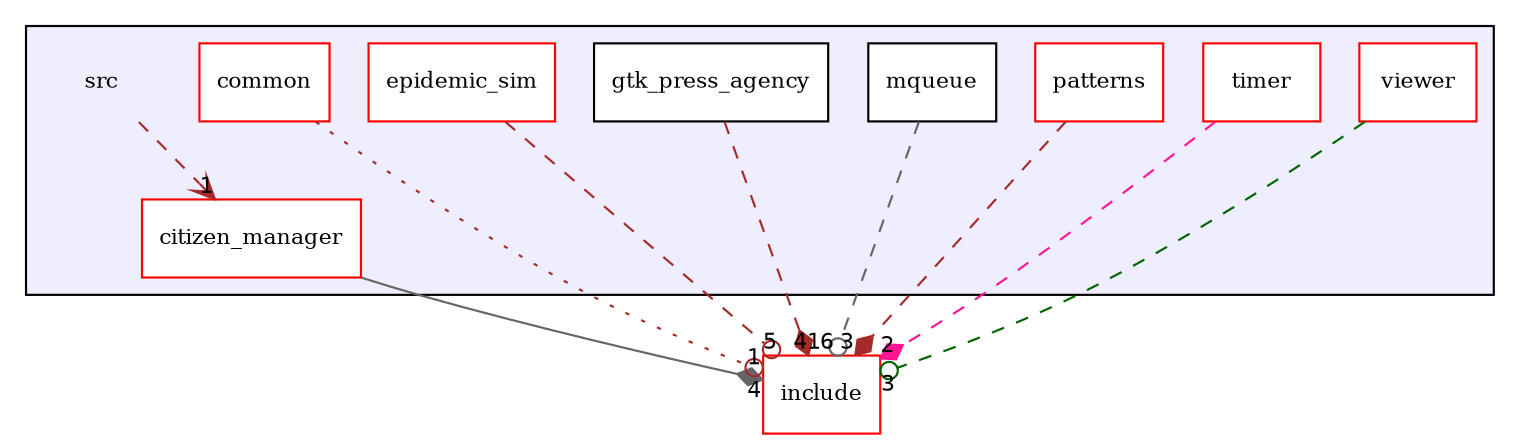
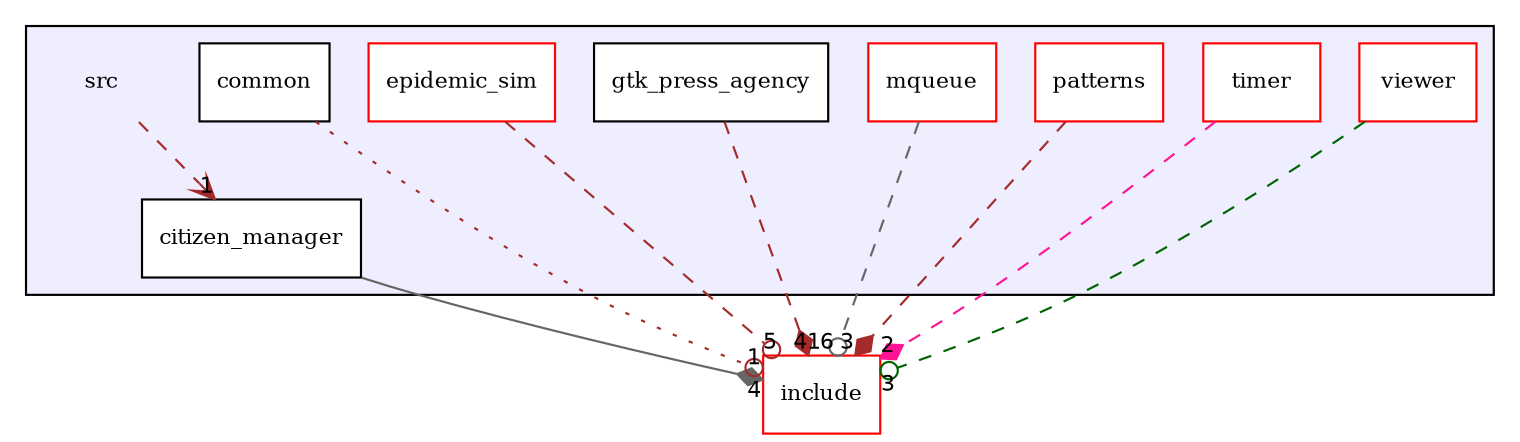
node "common": color red -> black
node "mqueue": color black -> red
node "citizen_manager": color red -> black
